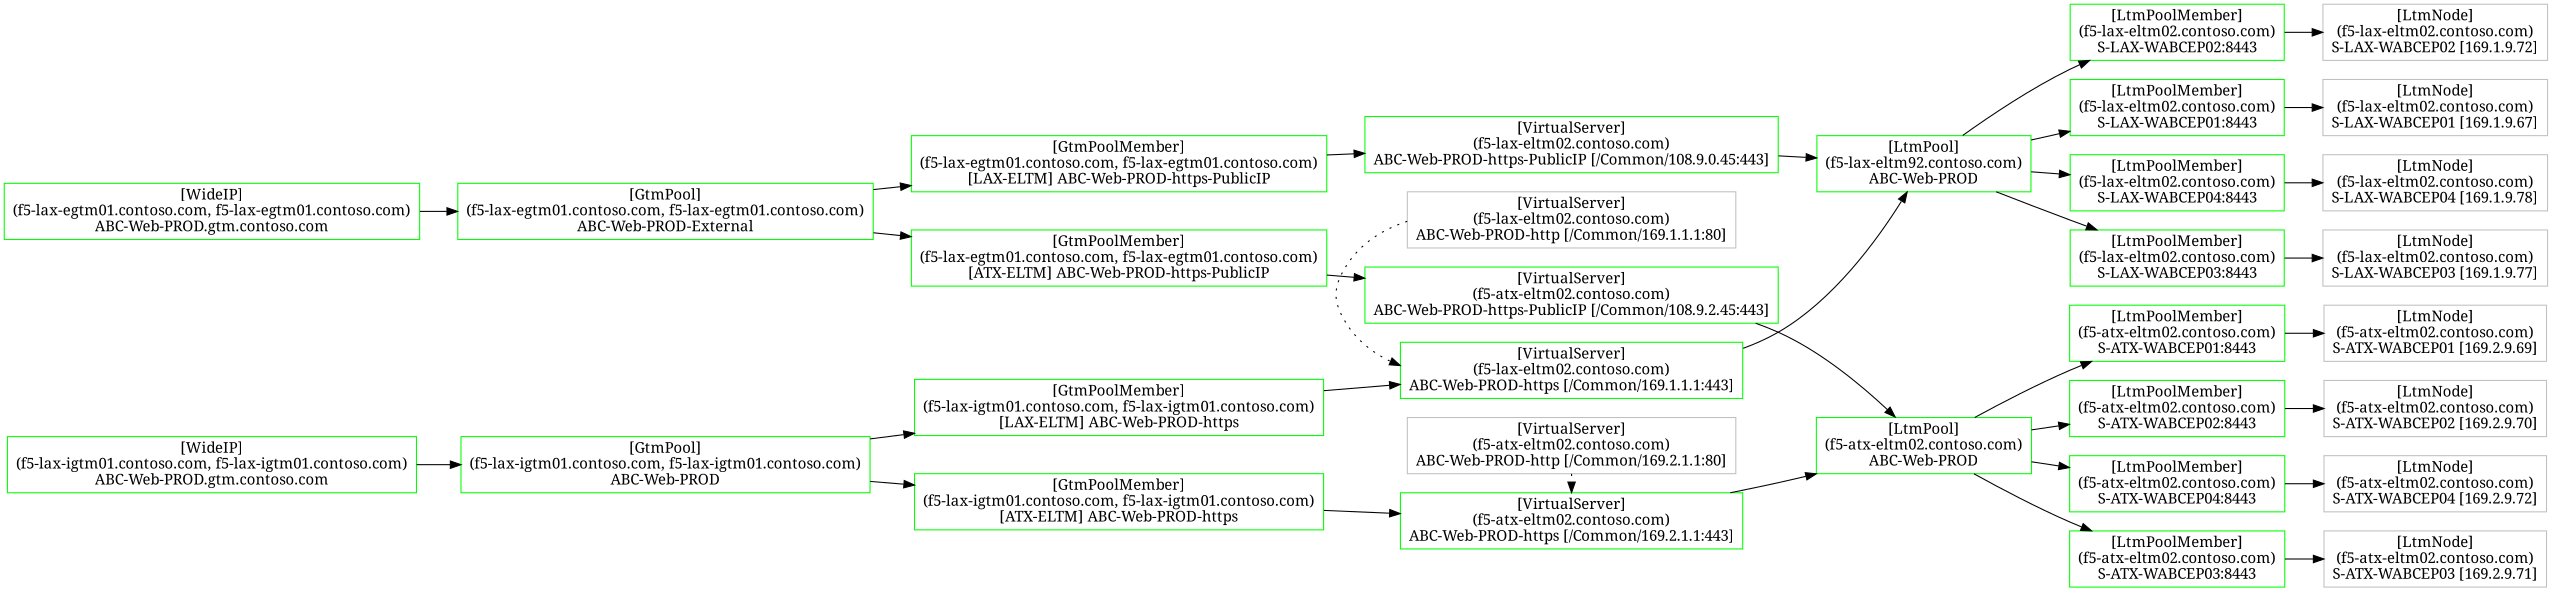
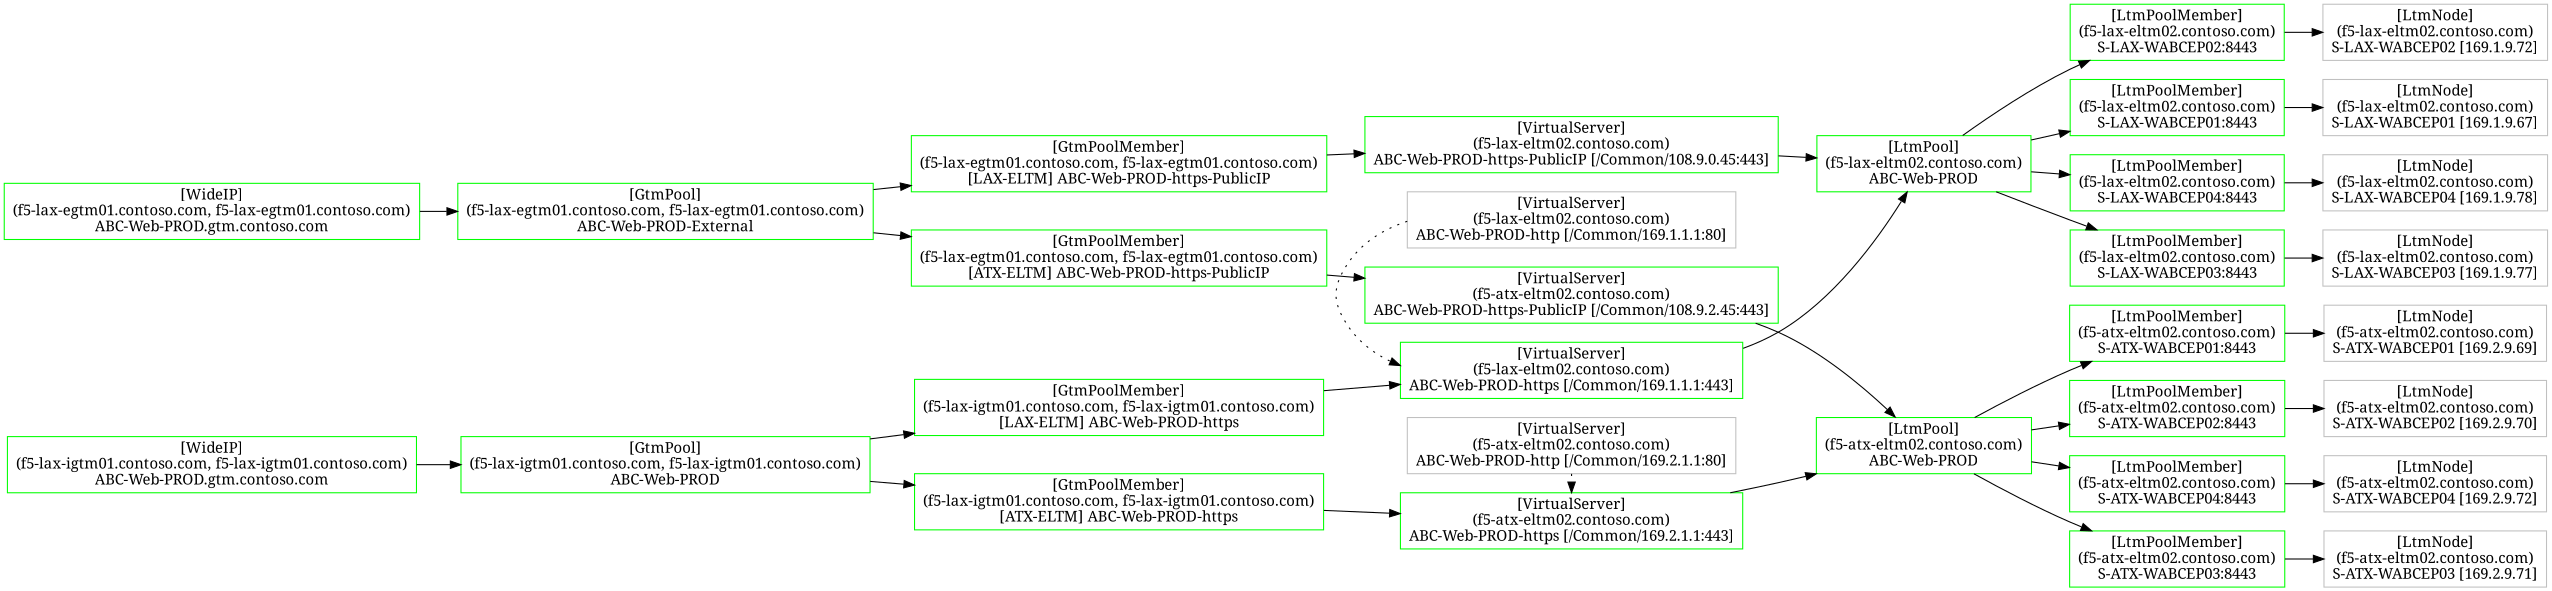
node "[LtmPool] (f5-lax-eltm92.contoso.com) ABC-Web-PROD": label "[LtmPool] (f5-lax-eltm92.contoso.com) ABC-Web-PROD" -> "[LtmPool] (f5-lax-eltm02.contoso.com) ABC-Web-PROD"
